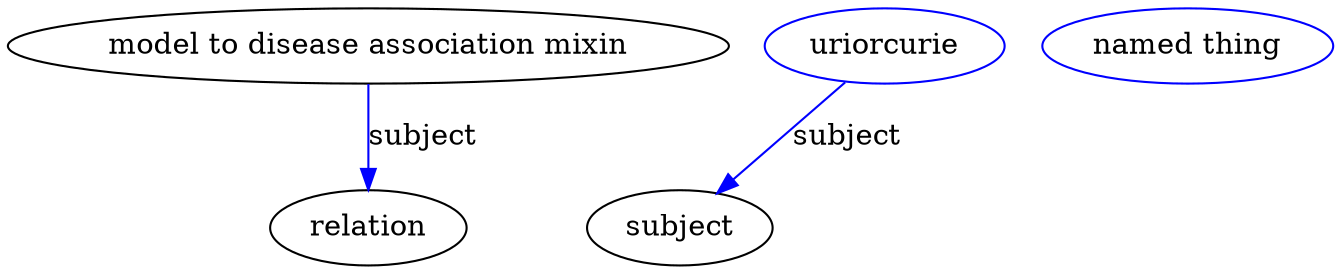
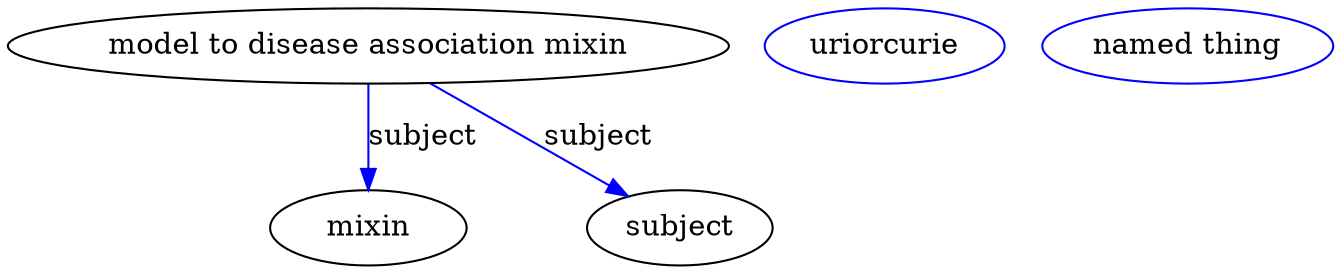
edge "uriorcurie" -> "subject": now "model to disease association mixin" -> "subject"
node "relation": label "relation" -> "mixin"
